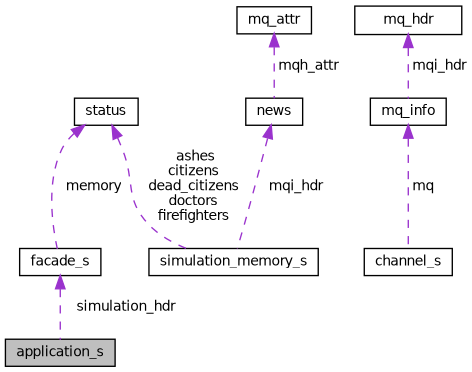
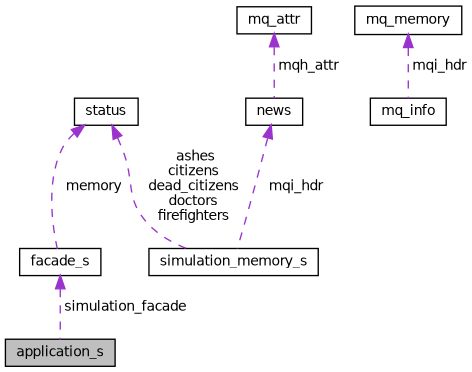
node "mq_hdr": label "mq_hdr" -> "mq_memory"
node "channel_s": removed
edge "application_s" -> "facade_s": label " simulation_hdr" -> " simulation_facade"
